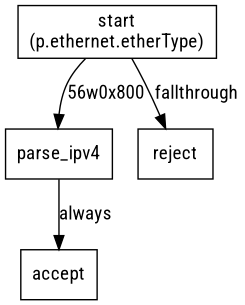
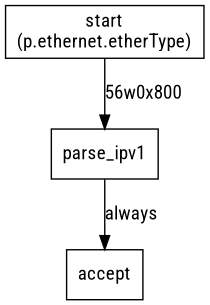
node "parse_ipv4": label "parse_ipv4" -> "parse_ipv1"
node "reject": removed
